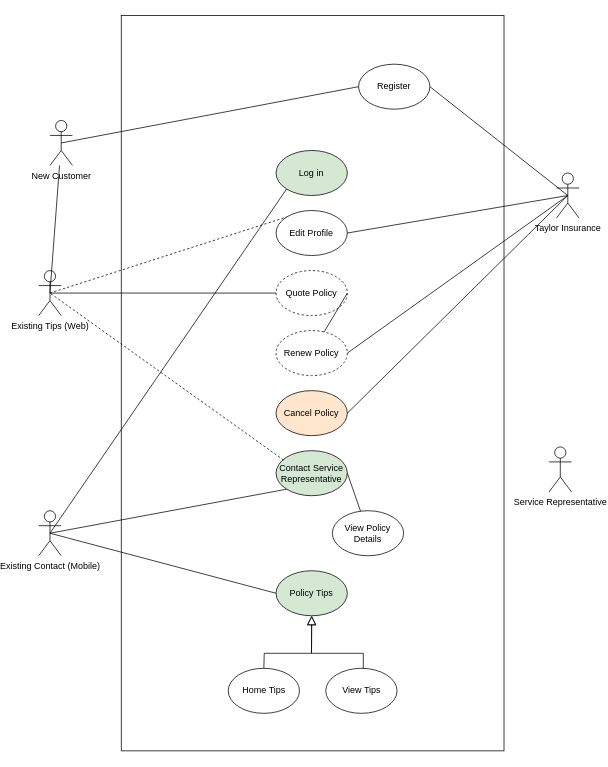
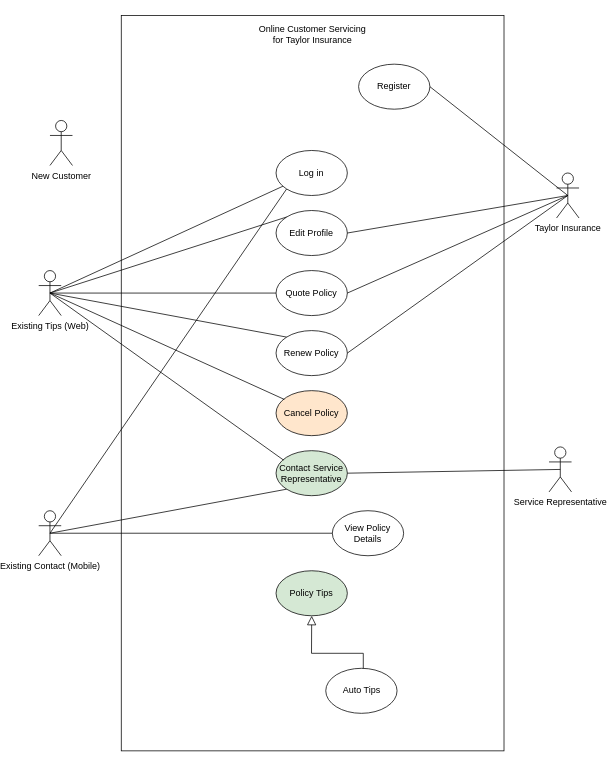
node "Online Customer Servicing for Taylor Insurance": added
edge "Register" -- "New Customer": removed
node "Log in": fillcolor #d5e8d4 -> #ffffff
edge "New Customer" -- "Existing Tips (Web)": now "Log in" -- "Existing Tips (Web)"
edge "Edit Profile" -- "Existing Tips (Web)": style dashed -> solid
node "Quote Policy": style dashed -> solid
edge "Taylor Insurance" -- "Cancel Policy": removed
edge "Quote Policy" -- "Renew Policy": now "Quote Policy" -- "Taylor Insurance"
edge "Existing Tips (Web)" -- "Renew Policy": added
edge "Existing Tips (Web)" -- "Cancel Policy": added
node "Renew Policy": style dashed -> solid
edge "Existing Tips (Web)" -- "Contact Service Representative": style dashed -> solid
edge "Contact Service Representative" -- "View Policy Details": now "Contact Service Representative" -- "Service Representative"
edge "Existing Contact (Mobile)" -- "View Policy Details": added
edge "Existing Contact (Mobile)" -- "Policy Tips": removed
edge "Home Tips" -> "Policy Tips": removed
node "Home Tips": removed
node "View Tips": label "View Tips" -> "Auto Tips"
